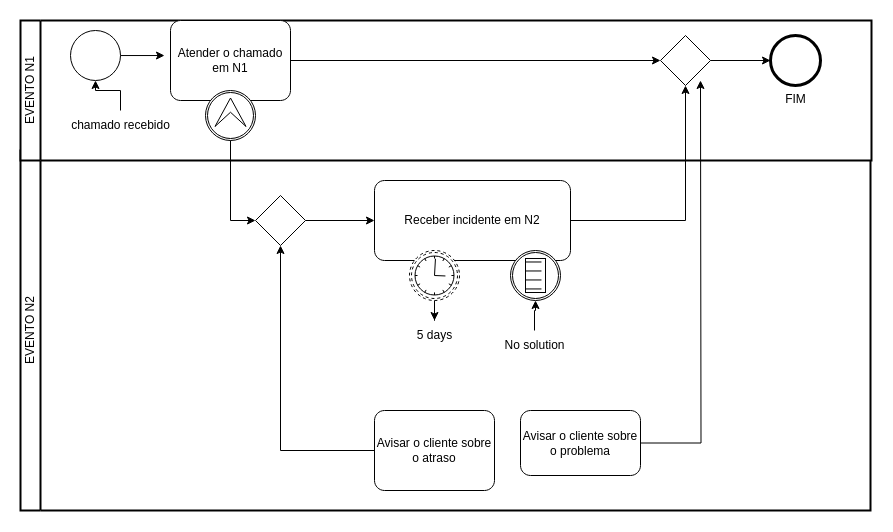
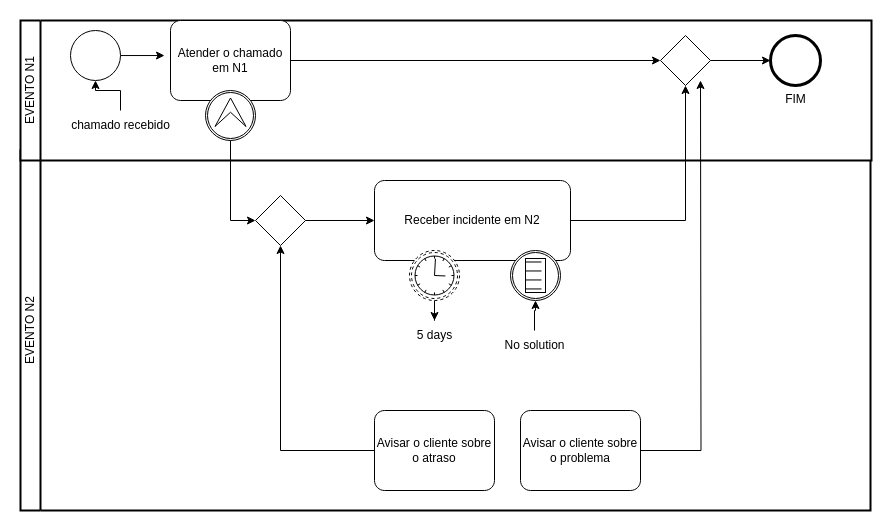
node "Avisar o cliente sobre o problema": size 120x65 -> 120x80
